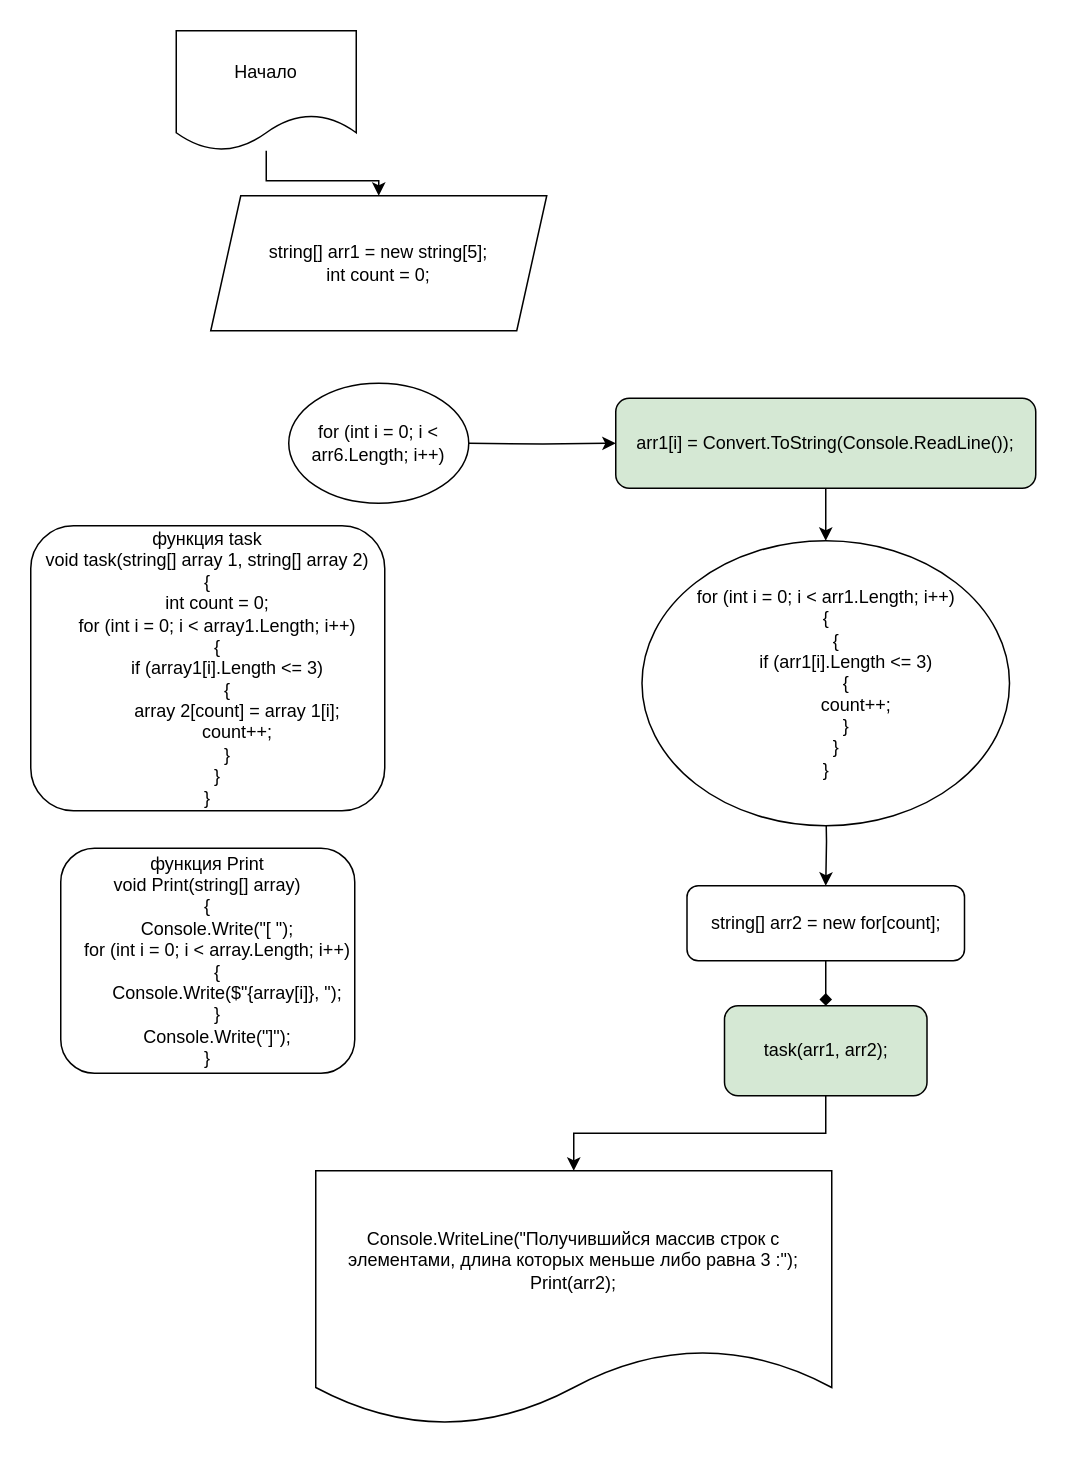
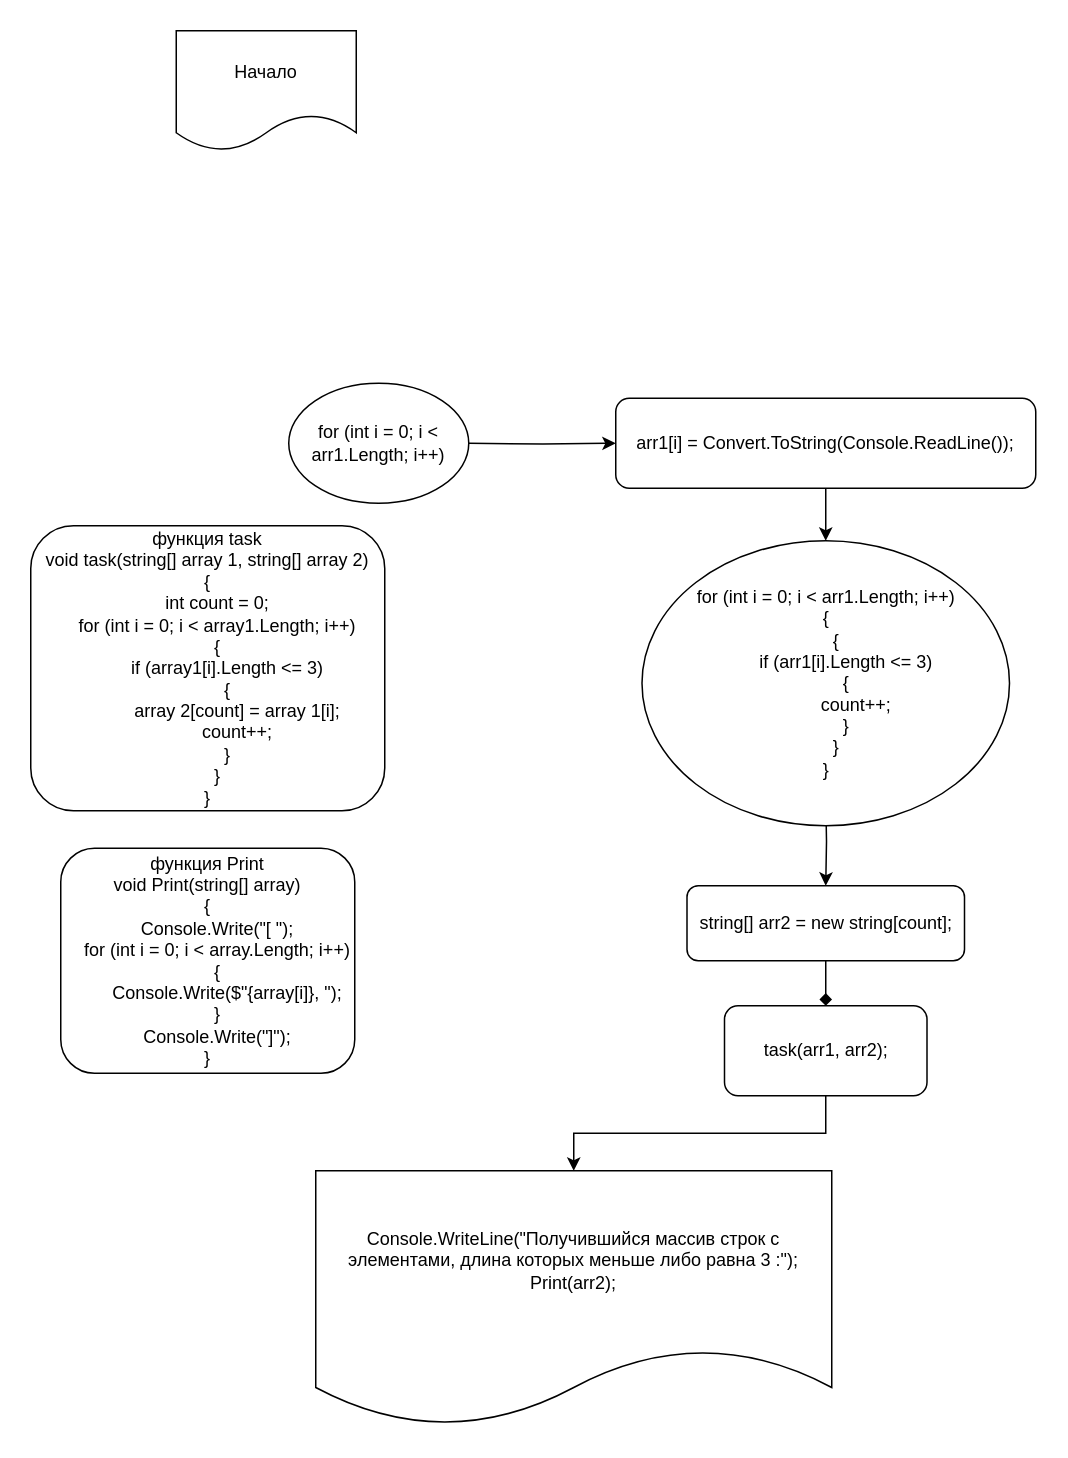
edge "Начало" -> "string[] arr1 = new string[5]; int count = 0;": removed
node "string[] arr1 = new string[5]; int count = 0;": removed
node "for (int i = 0; i < arr6.Length; i++)": label "for (int i = 0; i < arr6.Length; i++)" -> "for (int i = 0; i < arr1.Length; i++)"
node "arr1[i] = Convert.ToString(Console.ReadLine());": fillcolor #d5e8d4 -> #ffffff
node "string[] arr2 = new for[count];": label "string[] arr2 = new for[count];" -> "string[] arr2 = new string[count];"
node "task(arr1, arr2);": fillcolor #d5e8d4 -> #ffffff
